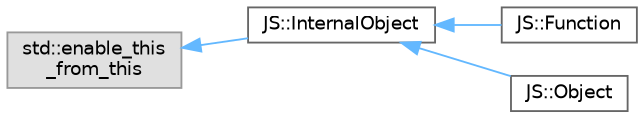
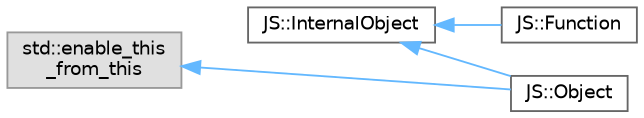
edge "JS::InternalObject" -> "std::enable_this _from_this": now "JS::Object" -> "std::enable_this _from_this"
